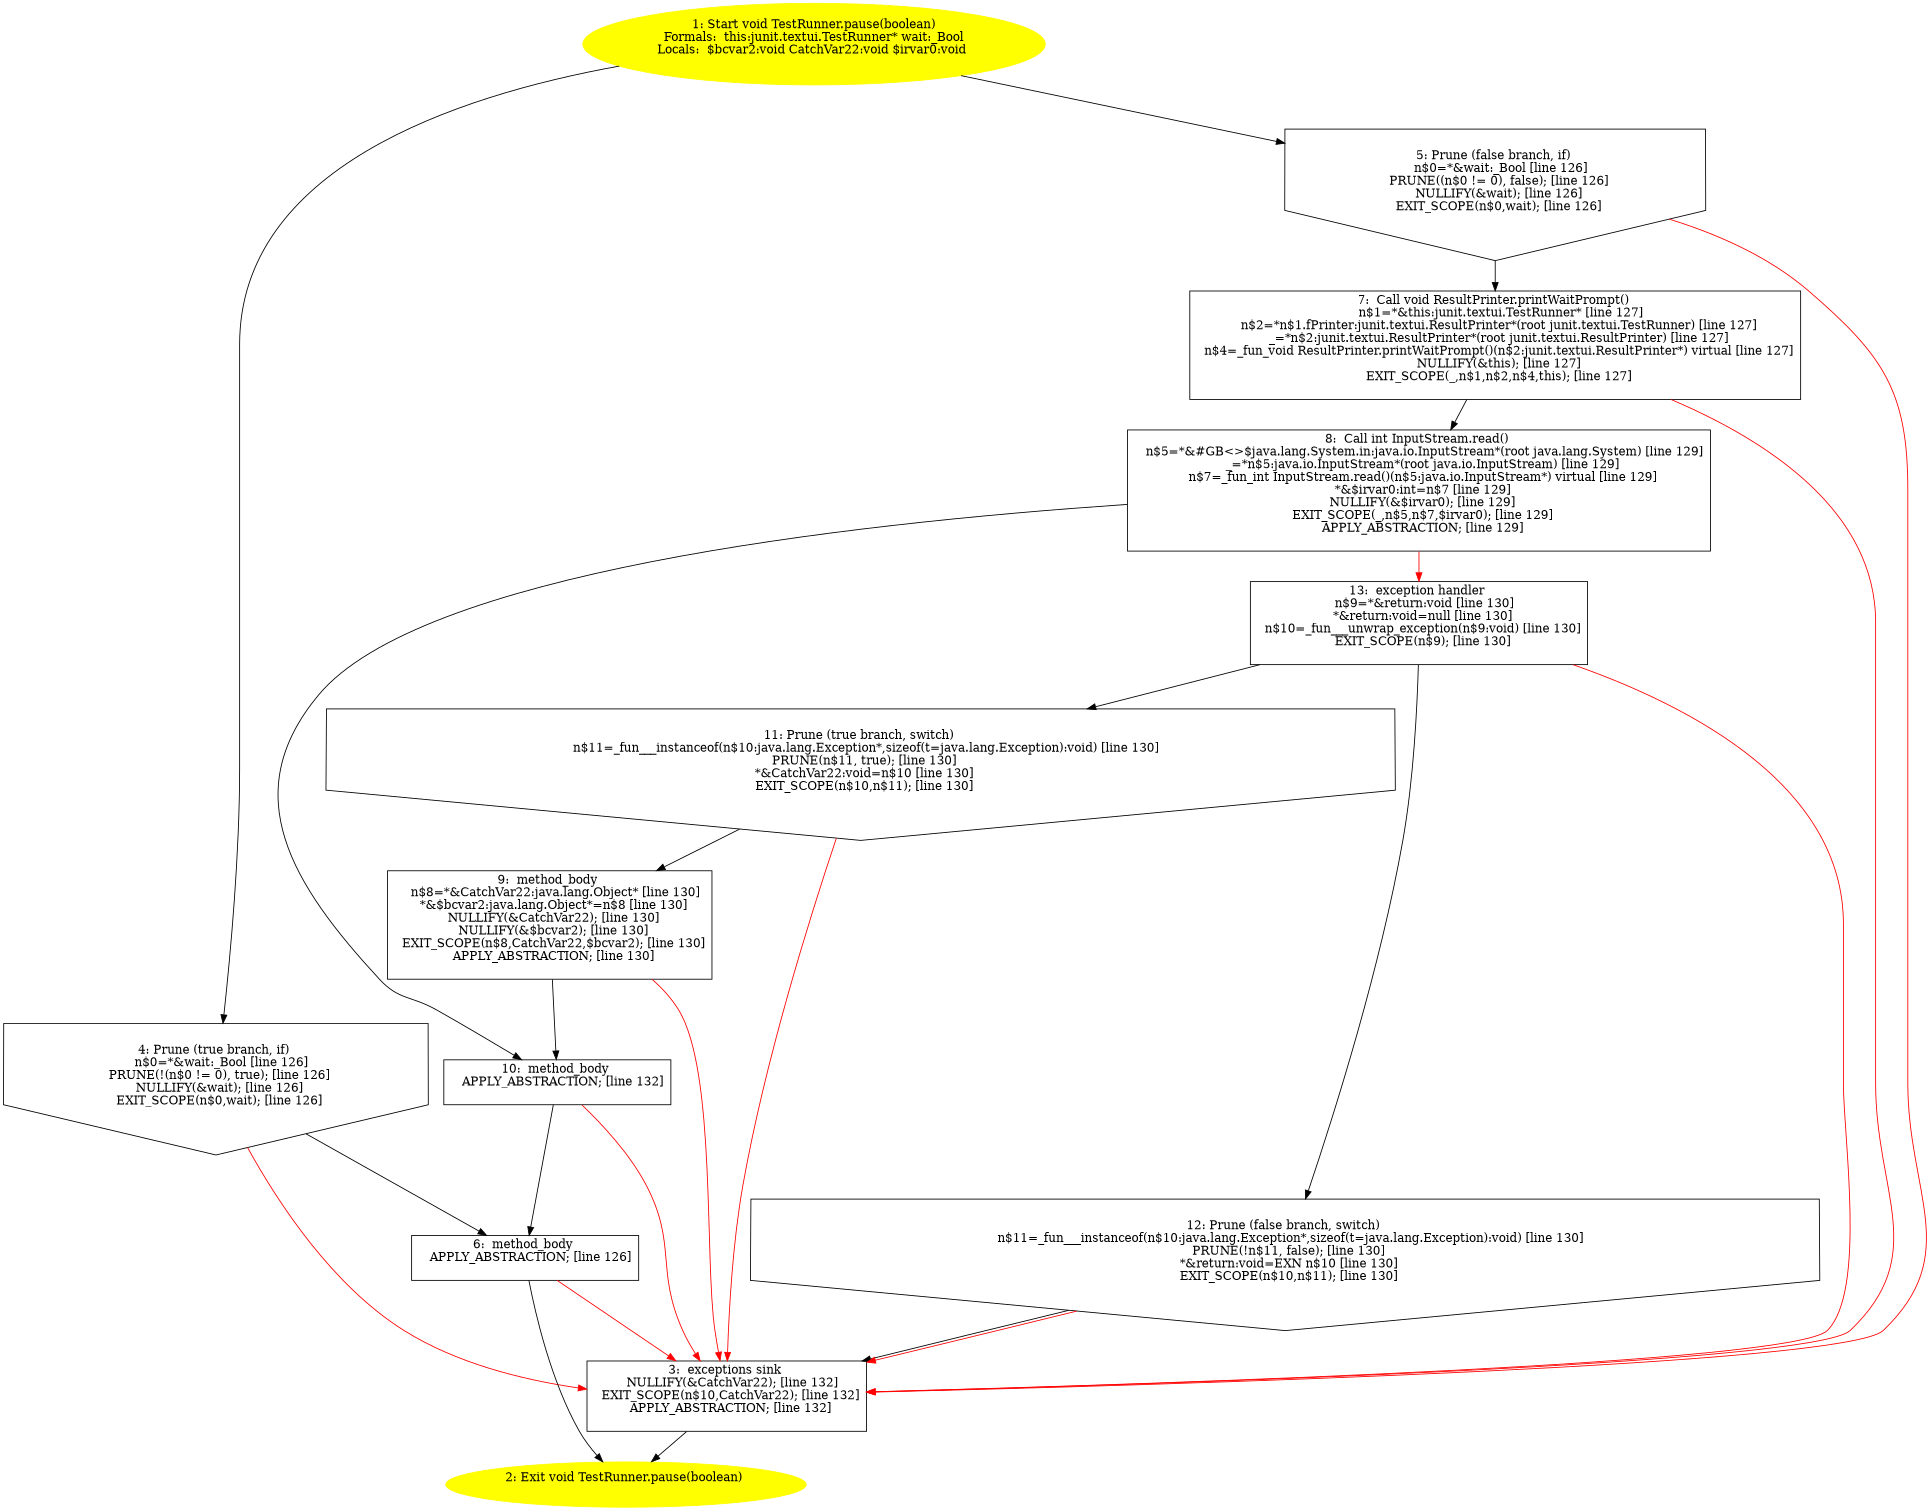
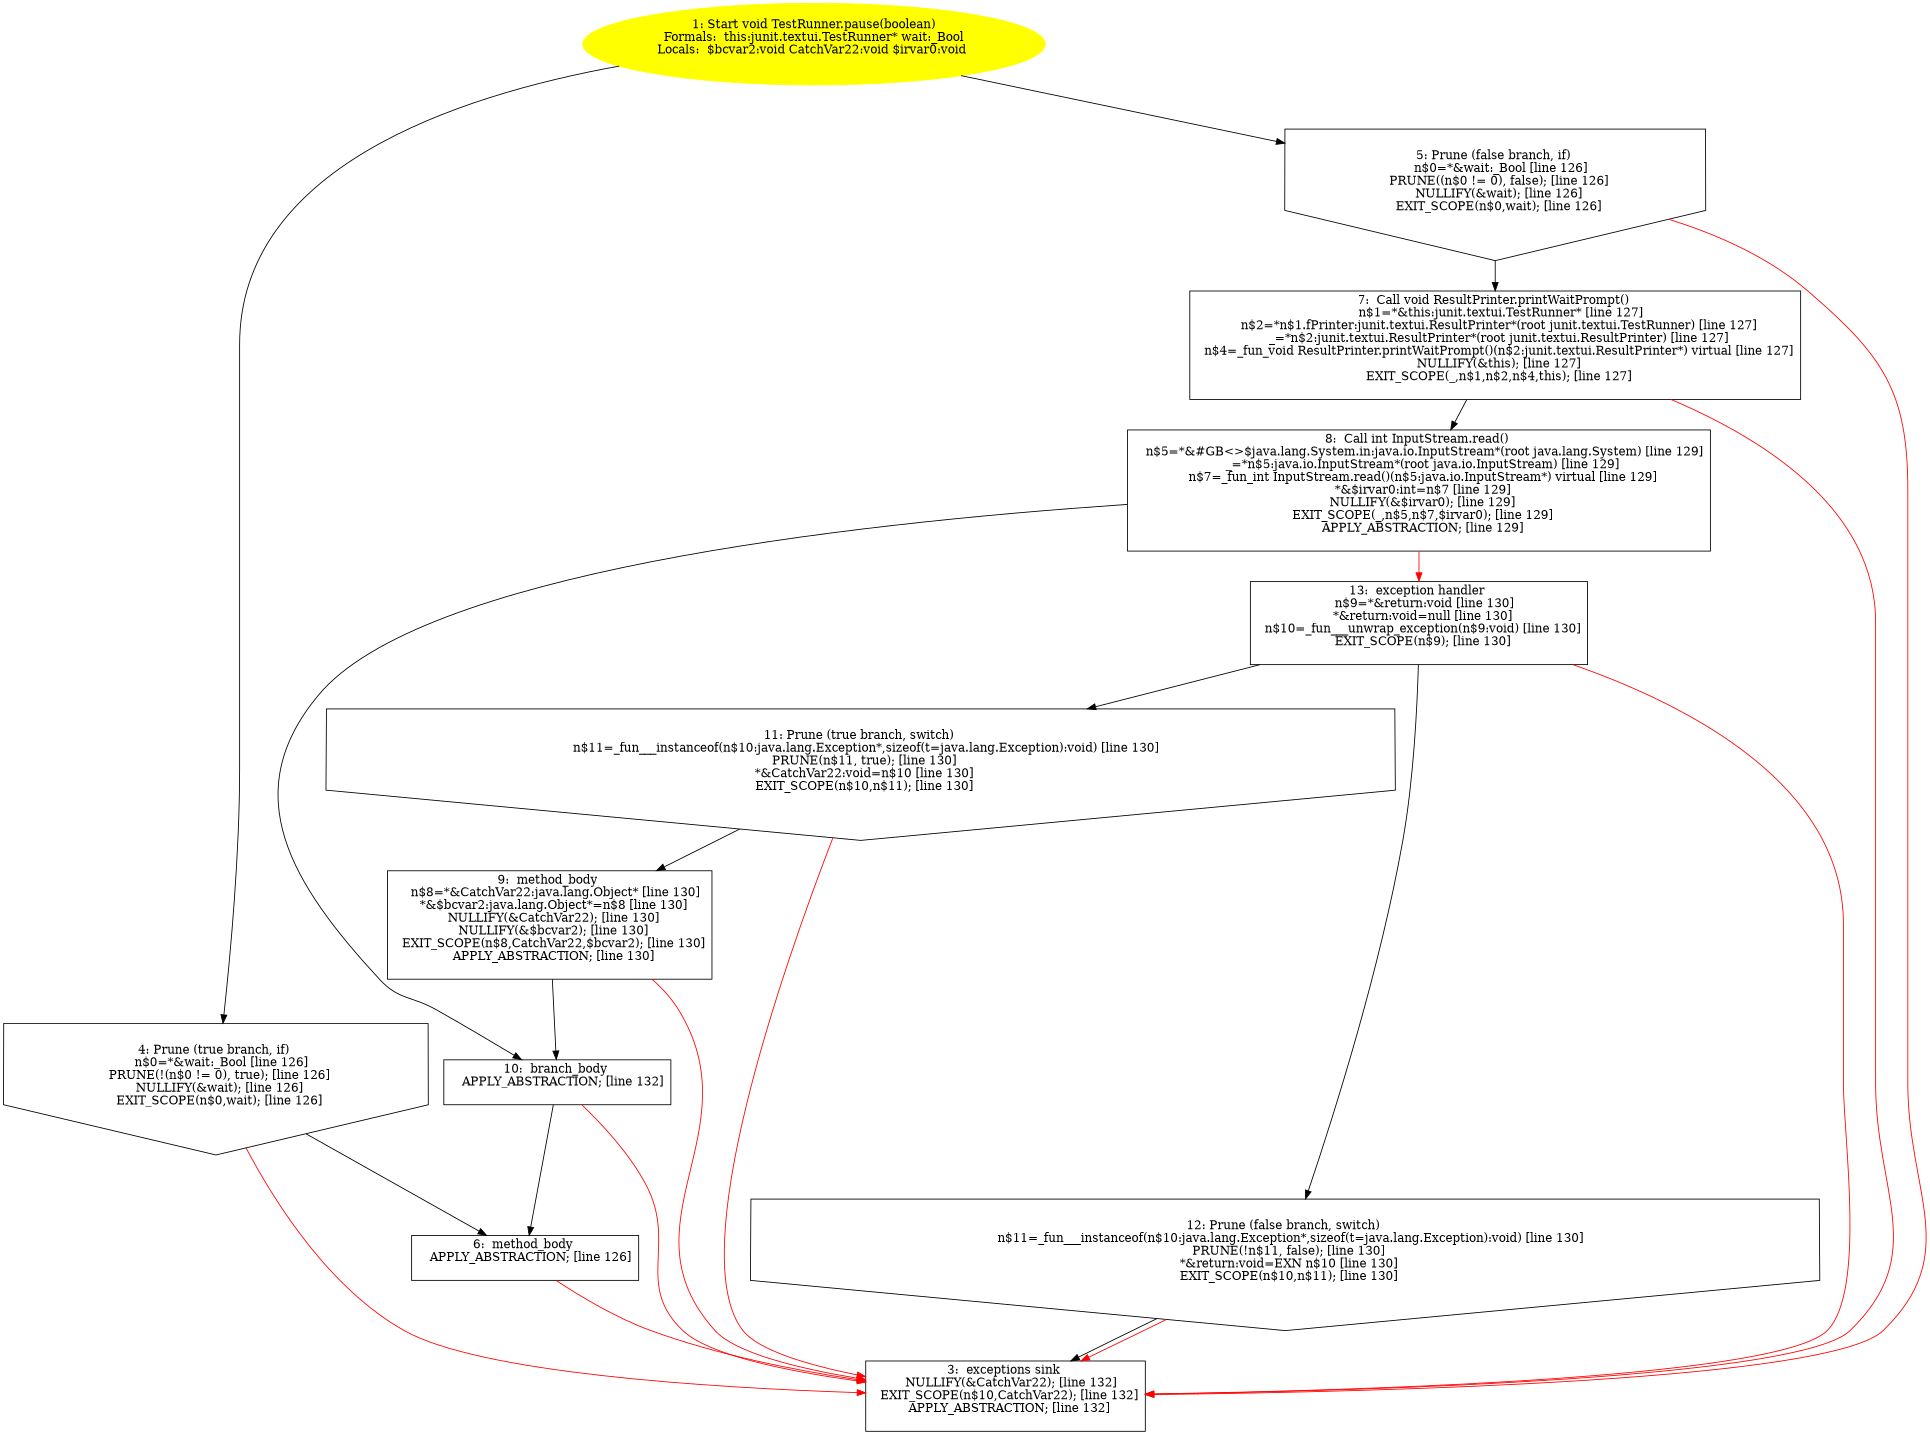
node "10:  method_body APPLY_ABSTRACTION; [line 132]": label "10:  method_body APPLY_ABSTRACTION; [line 132]" -> "10:  branch_body APPLY_ABSTRACTION; [line 132]"
node "2: Exit void TestRunner.pause(boolean)": removed
